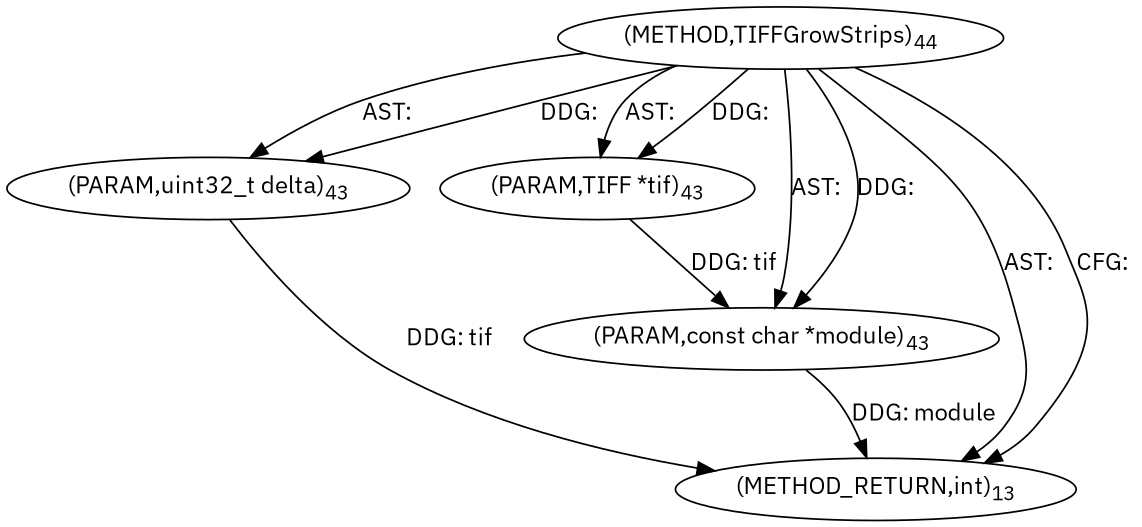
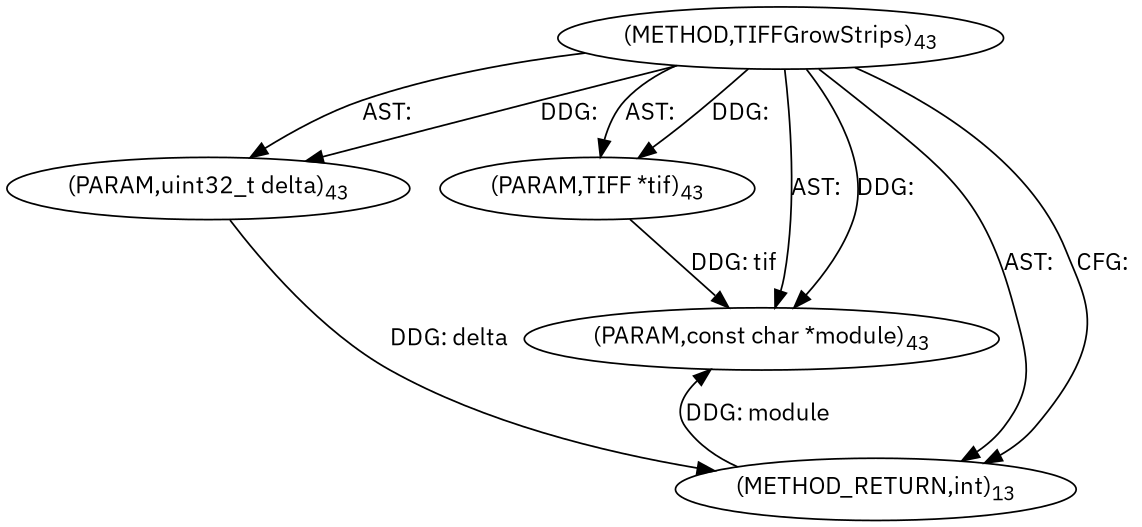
node "(METHOD,TIFFGrowStrips)": text "44" -> "43"
edge "(PARAM,uint32_t delta)" -> "(METHOD_RETURN,int)": label "DDG: tif" -> "DDG: delta"
edge "(PARAM,const char *module)" -> "(METHOD_RETURN,int)": reversed
